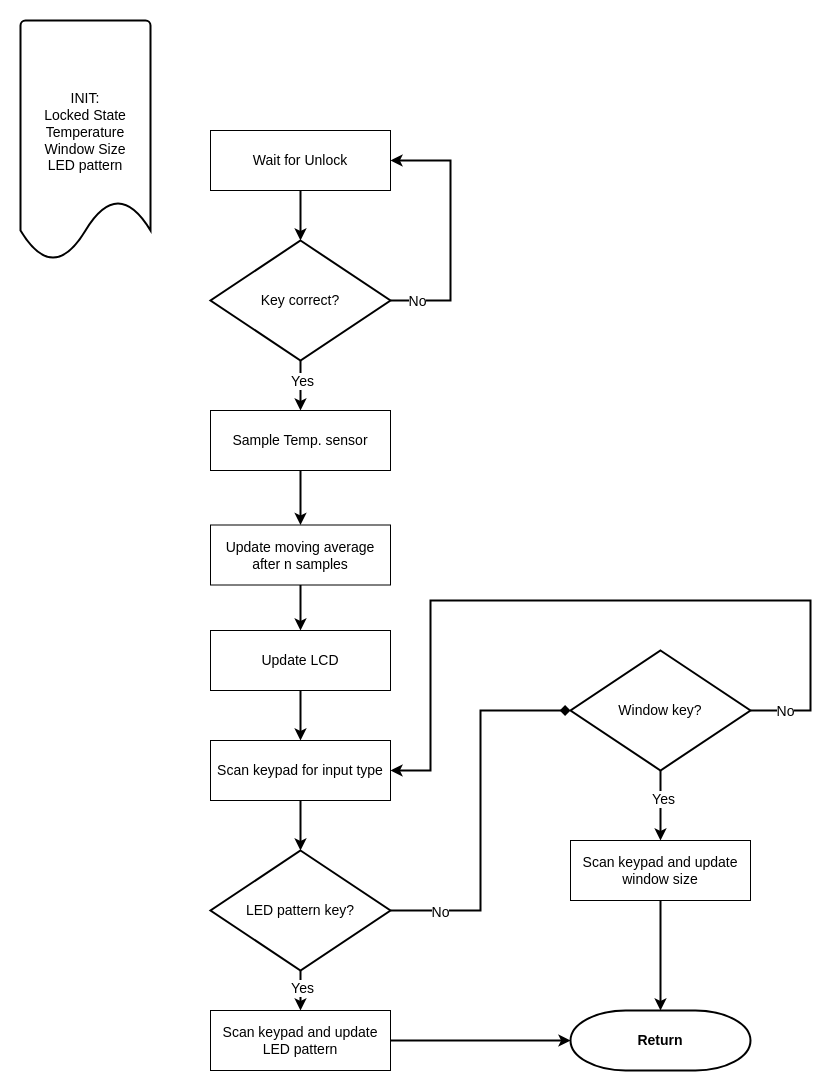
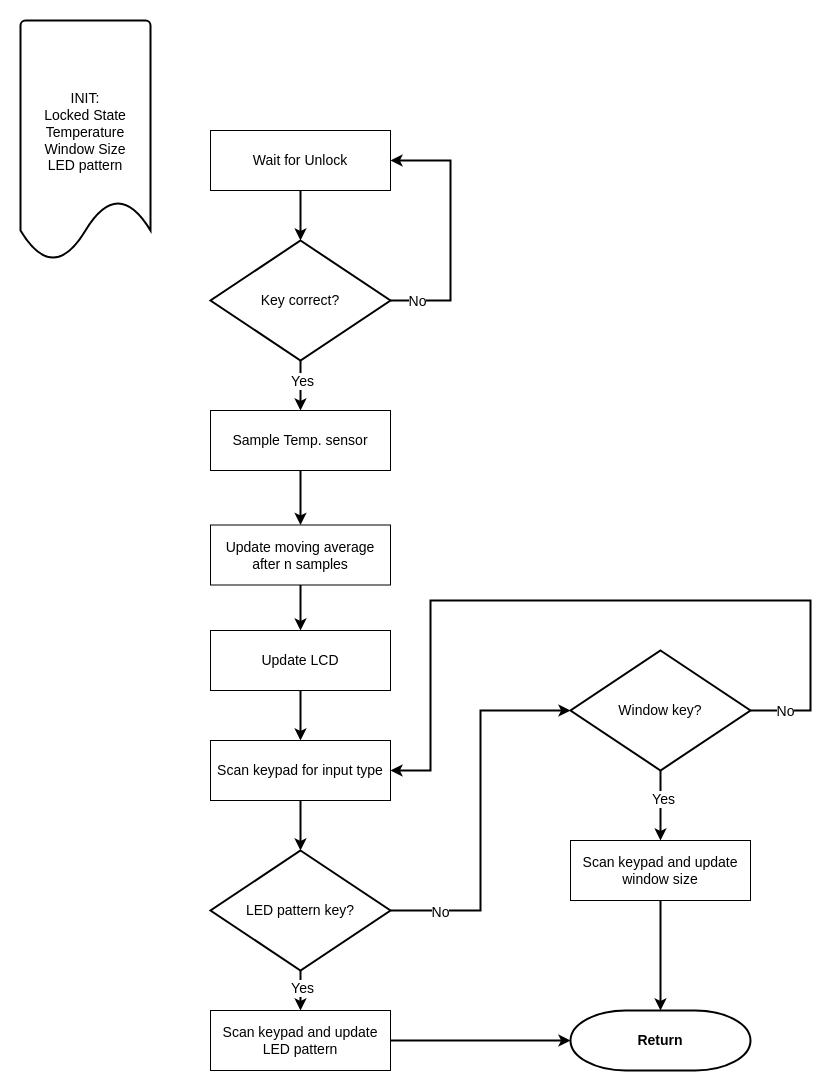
edge "LED pattern key?" -> "Window key?": arrowhead diamond -> classic
